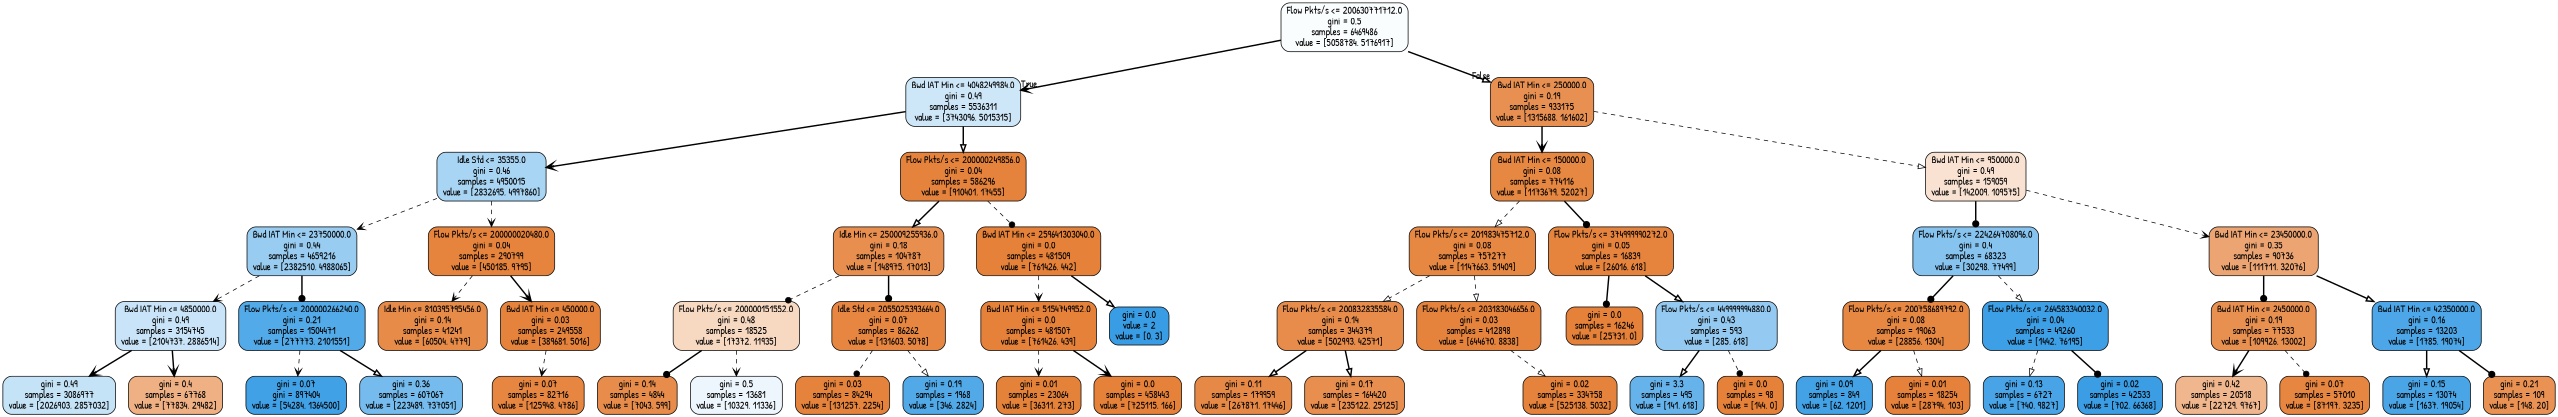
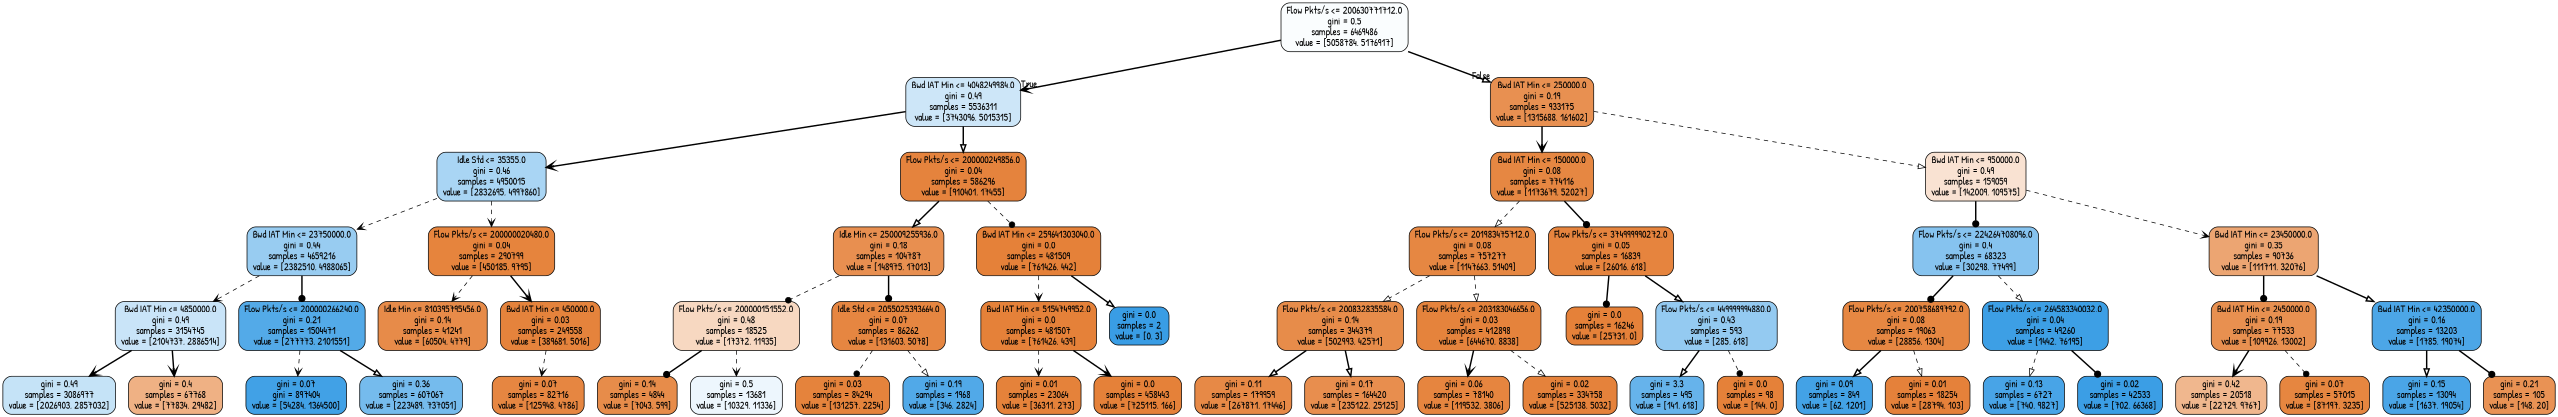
node "gini = 0.0 value = 2 value = [0, 3]": label "gini = 0.0 value = 2 value = [0, 3]" -> "gini = 0.0 samples = 2 value = [0, 3]"
node "gini = 0.06 samples = 78140 value = [119532, 3806]": added
node "gini = 0.07 samples = 57010 value = [87197, 3235]": label "gini = 0.07 samples = 57010 value = [87197, 3235]" -> "gini = 0.07 samples = 57015 value = [87197, 3235]"
node "gini = 0.15 samples = 13074 value = [1637, 19054]": label "gini = 0.15 samples = 13074 value = [1637, 19054]" -> "gini = 0.15 samples = 13094 value = [1637, 19054]"
node "gini = 0.21 samples = 109 value = [148, 20]": label "gini = 0.21 samples = 109 value = [148, 20]" -> "gini = 0.21 samples = 105 value = [148, 20]"
